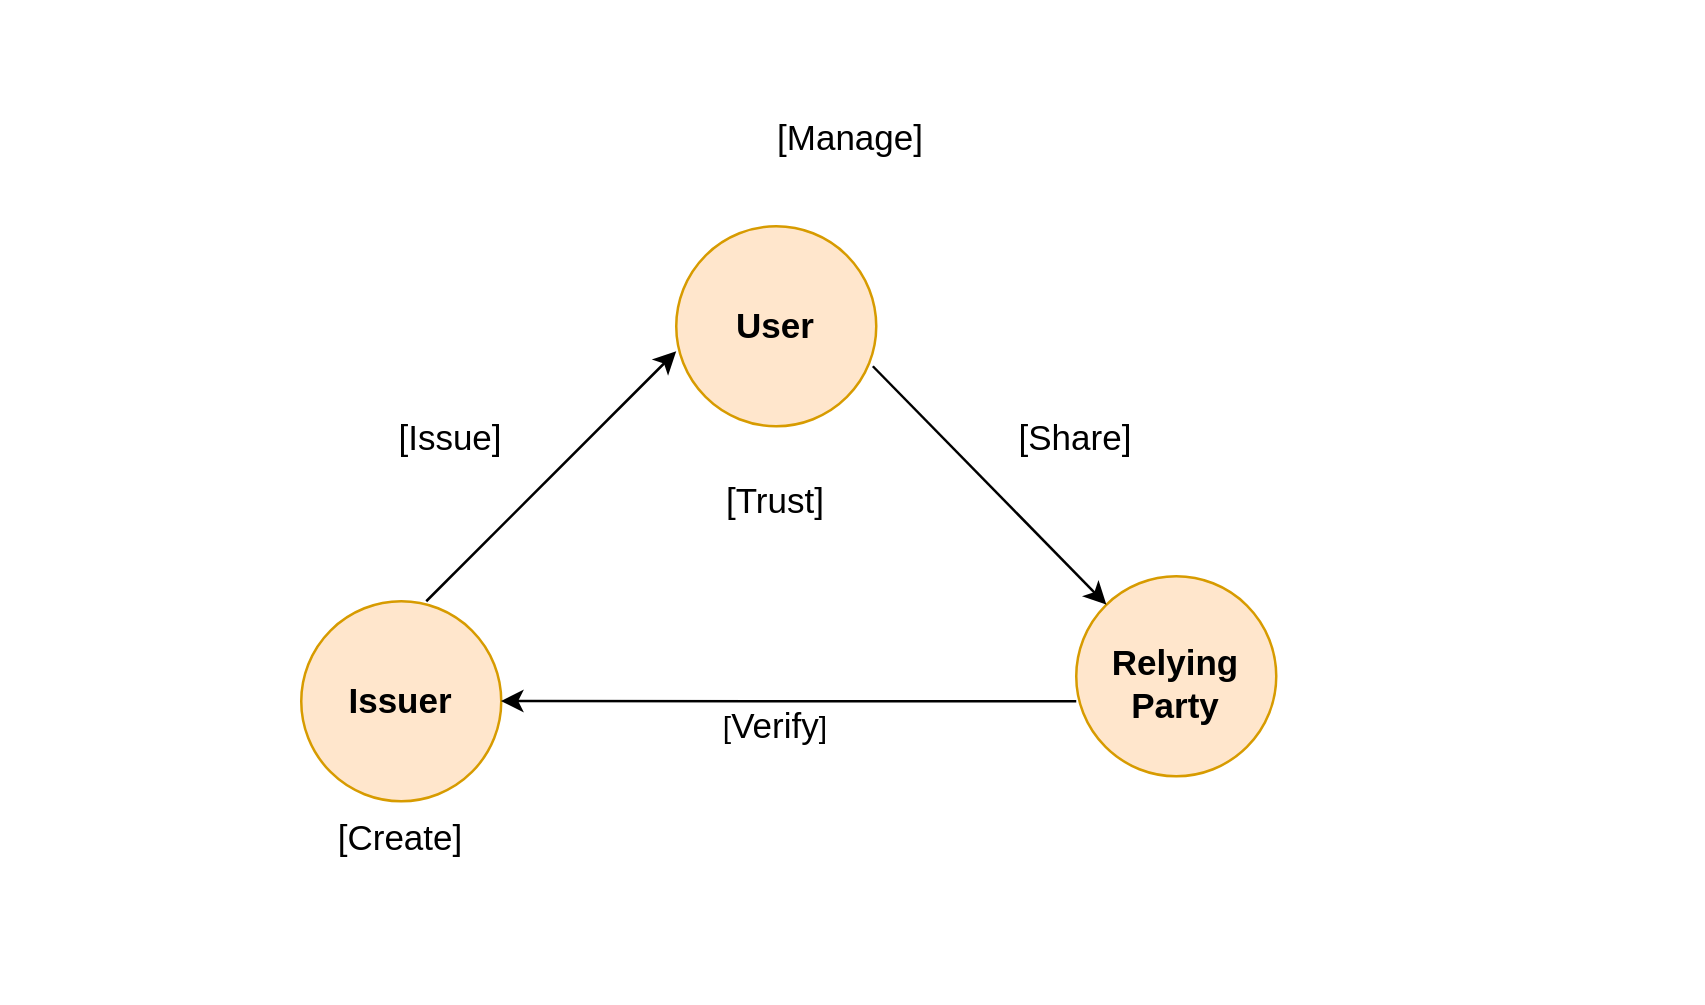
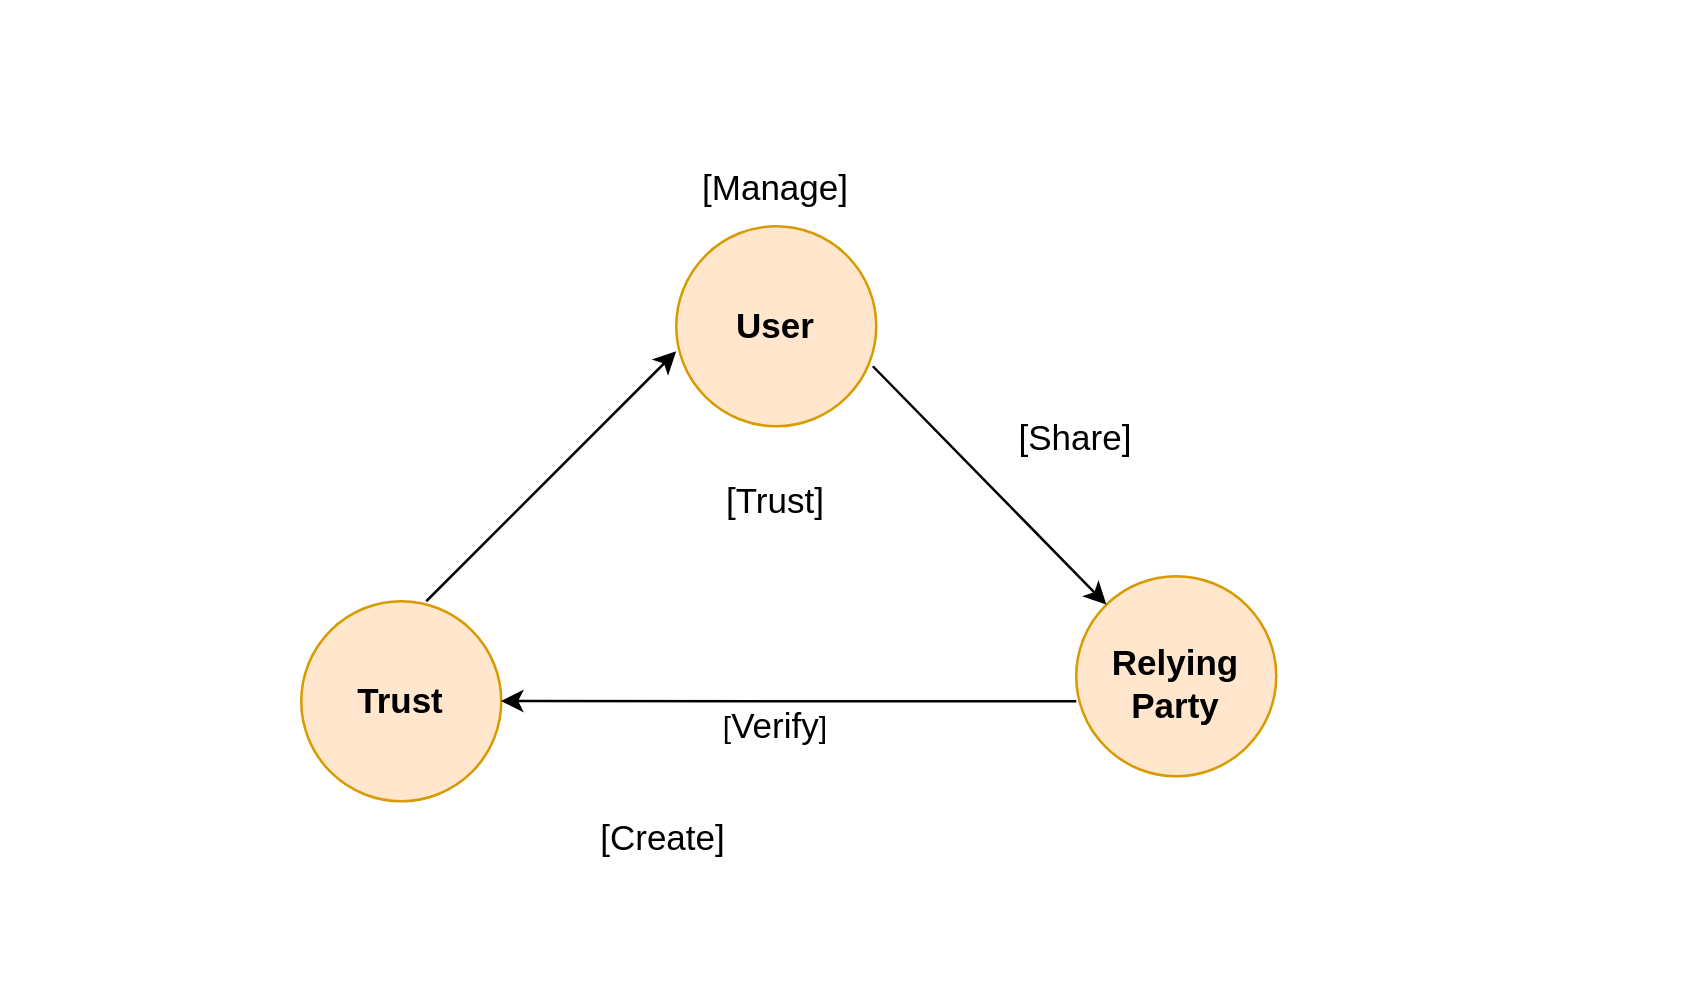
node "[Manage]": moved (851, 139) -> (776, 189)
node "[Issue]": removed
node "Issuer": label "Issuer" -> "Trust"
node "[Create]": moved (401, 839) -> (664, 839)
